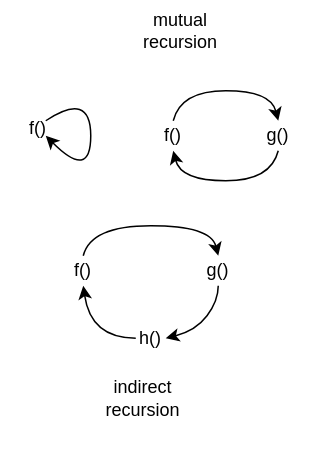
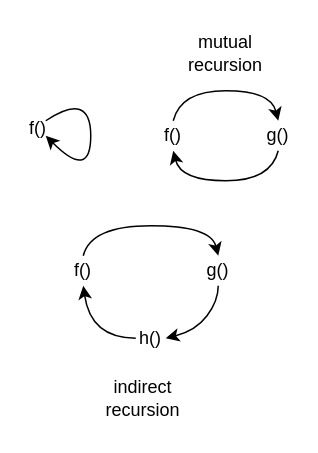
node "mutual recursion": moved (181, 31) -> (226, 53)
